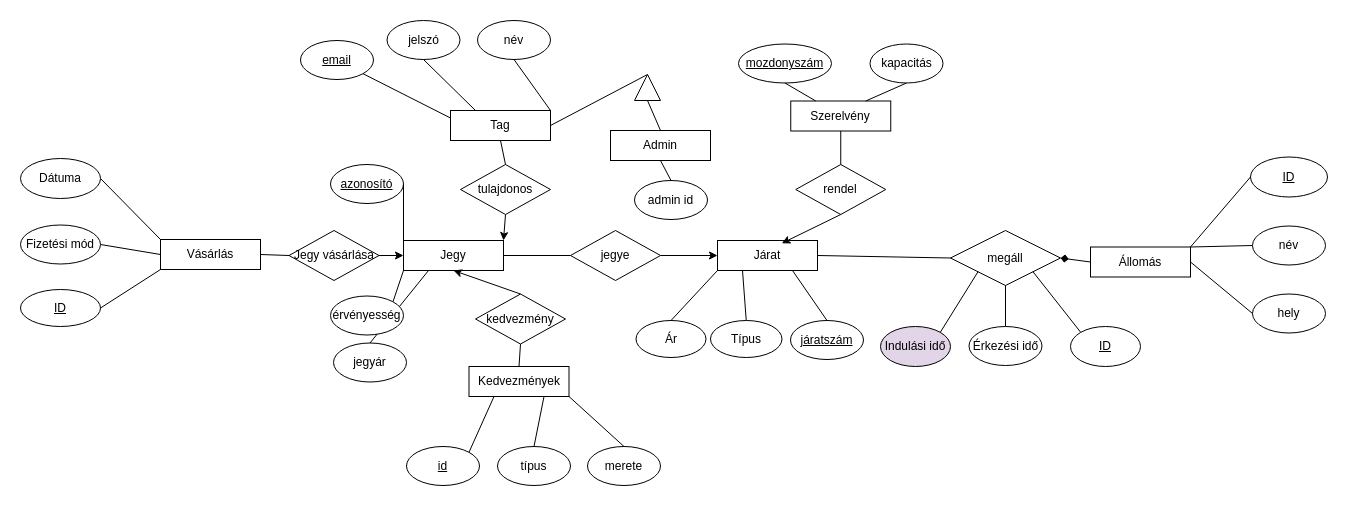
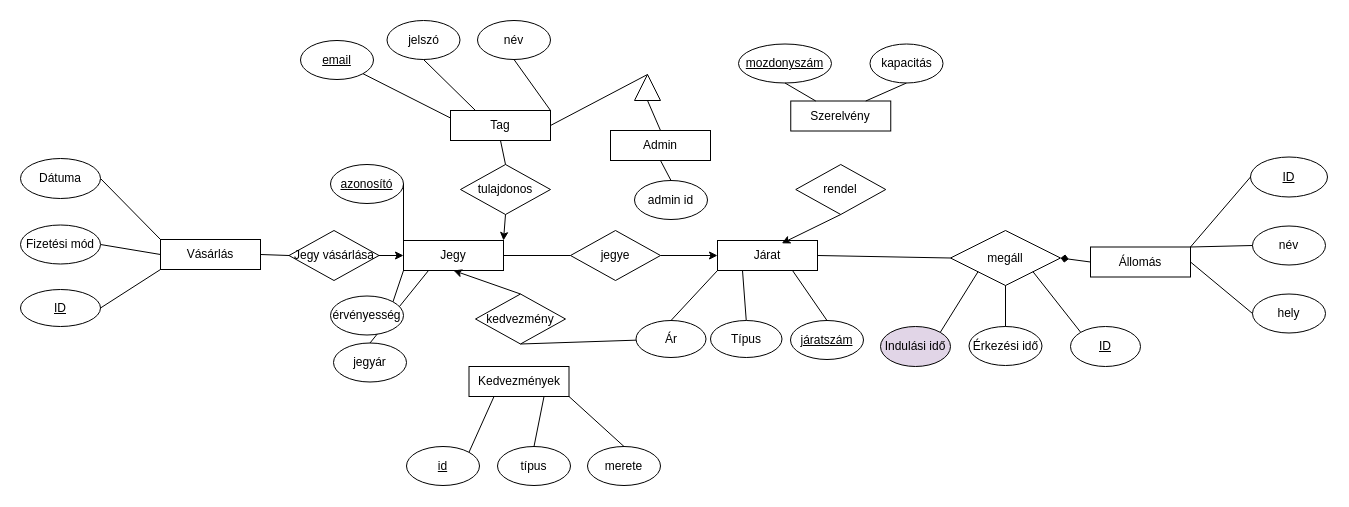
edge "Szerelvény" -- "rendel": removed
edge "kedvezmény" -- "Kedvezmények": now "kedvezmény" -- "Ár"
